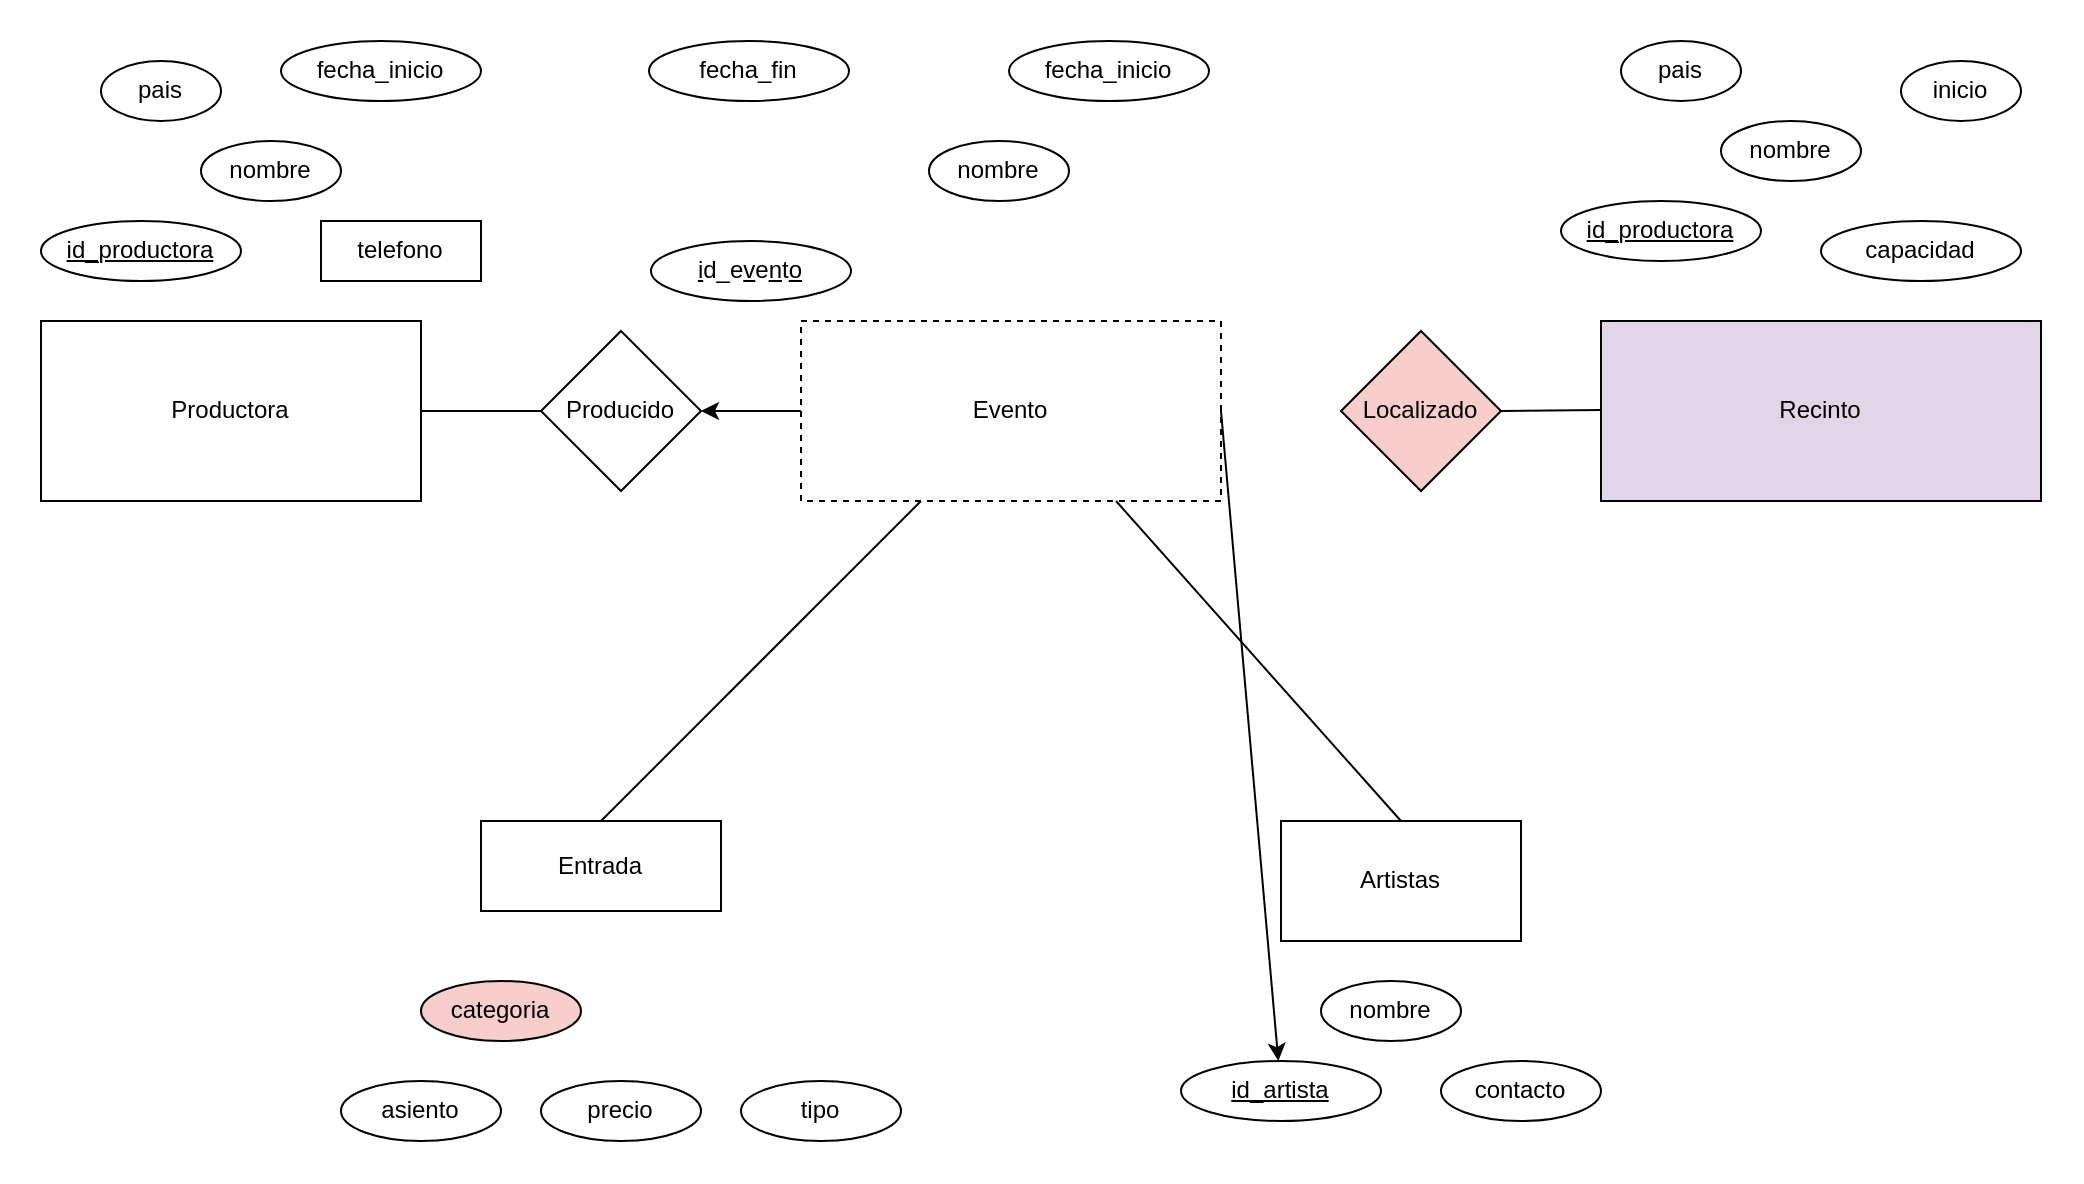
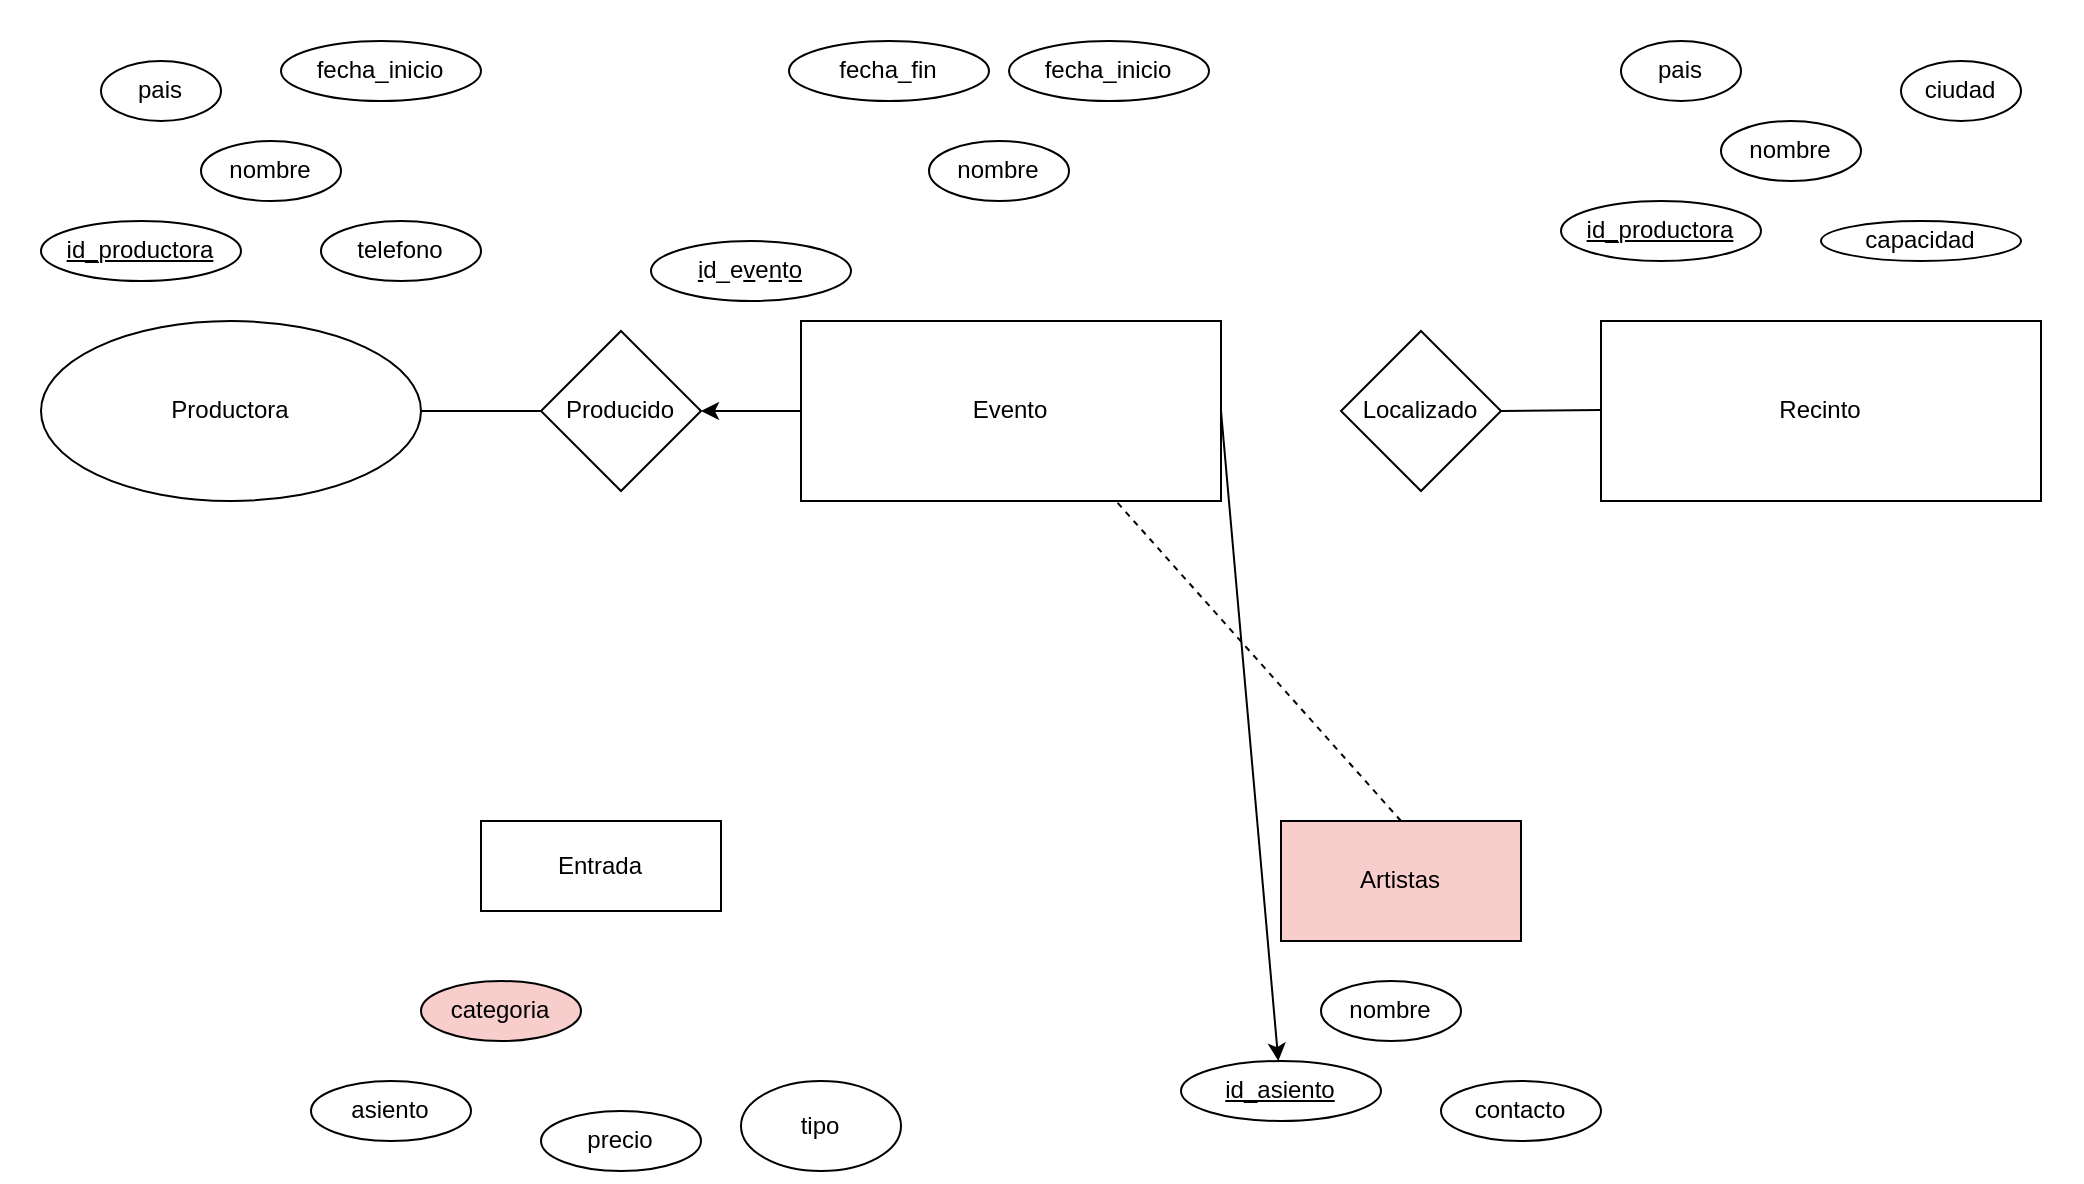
node "fecha_fin": moved (749, 71) -> (889, 71)
node "inicio": label "inicio" -> "ciudad"
node "telefono": shape rectangle -> ellipse
node "capacidad": size 200x60 -> 200x40
node "Productora": shape rectangle -> ellipse
node "Evento": style dashed -> solid
node "Localizado": fillcolor #f8cecc -> #ffffff
node "Recinto": fillcolor #e1d5e7 -> #ffffff
edge "Evento" -- "Entrada": removed
edge "Evento" -- "Artistas": style solid -> dashed
node "Artistas": fillcolor #ffffff -> #f8cecc
node "id_artista": label "id_artista" -> "id_asiento"
node "contacto": moved (1521, 1091) -> (1521, 1111)
node "asiento": moved (421, 1111) -> (391, 1111)
node "precio": moved (621, 1111) -> (621, 1141)
node "tipo": size 160x60 -> 160x90
